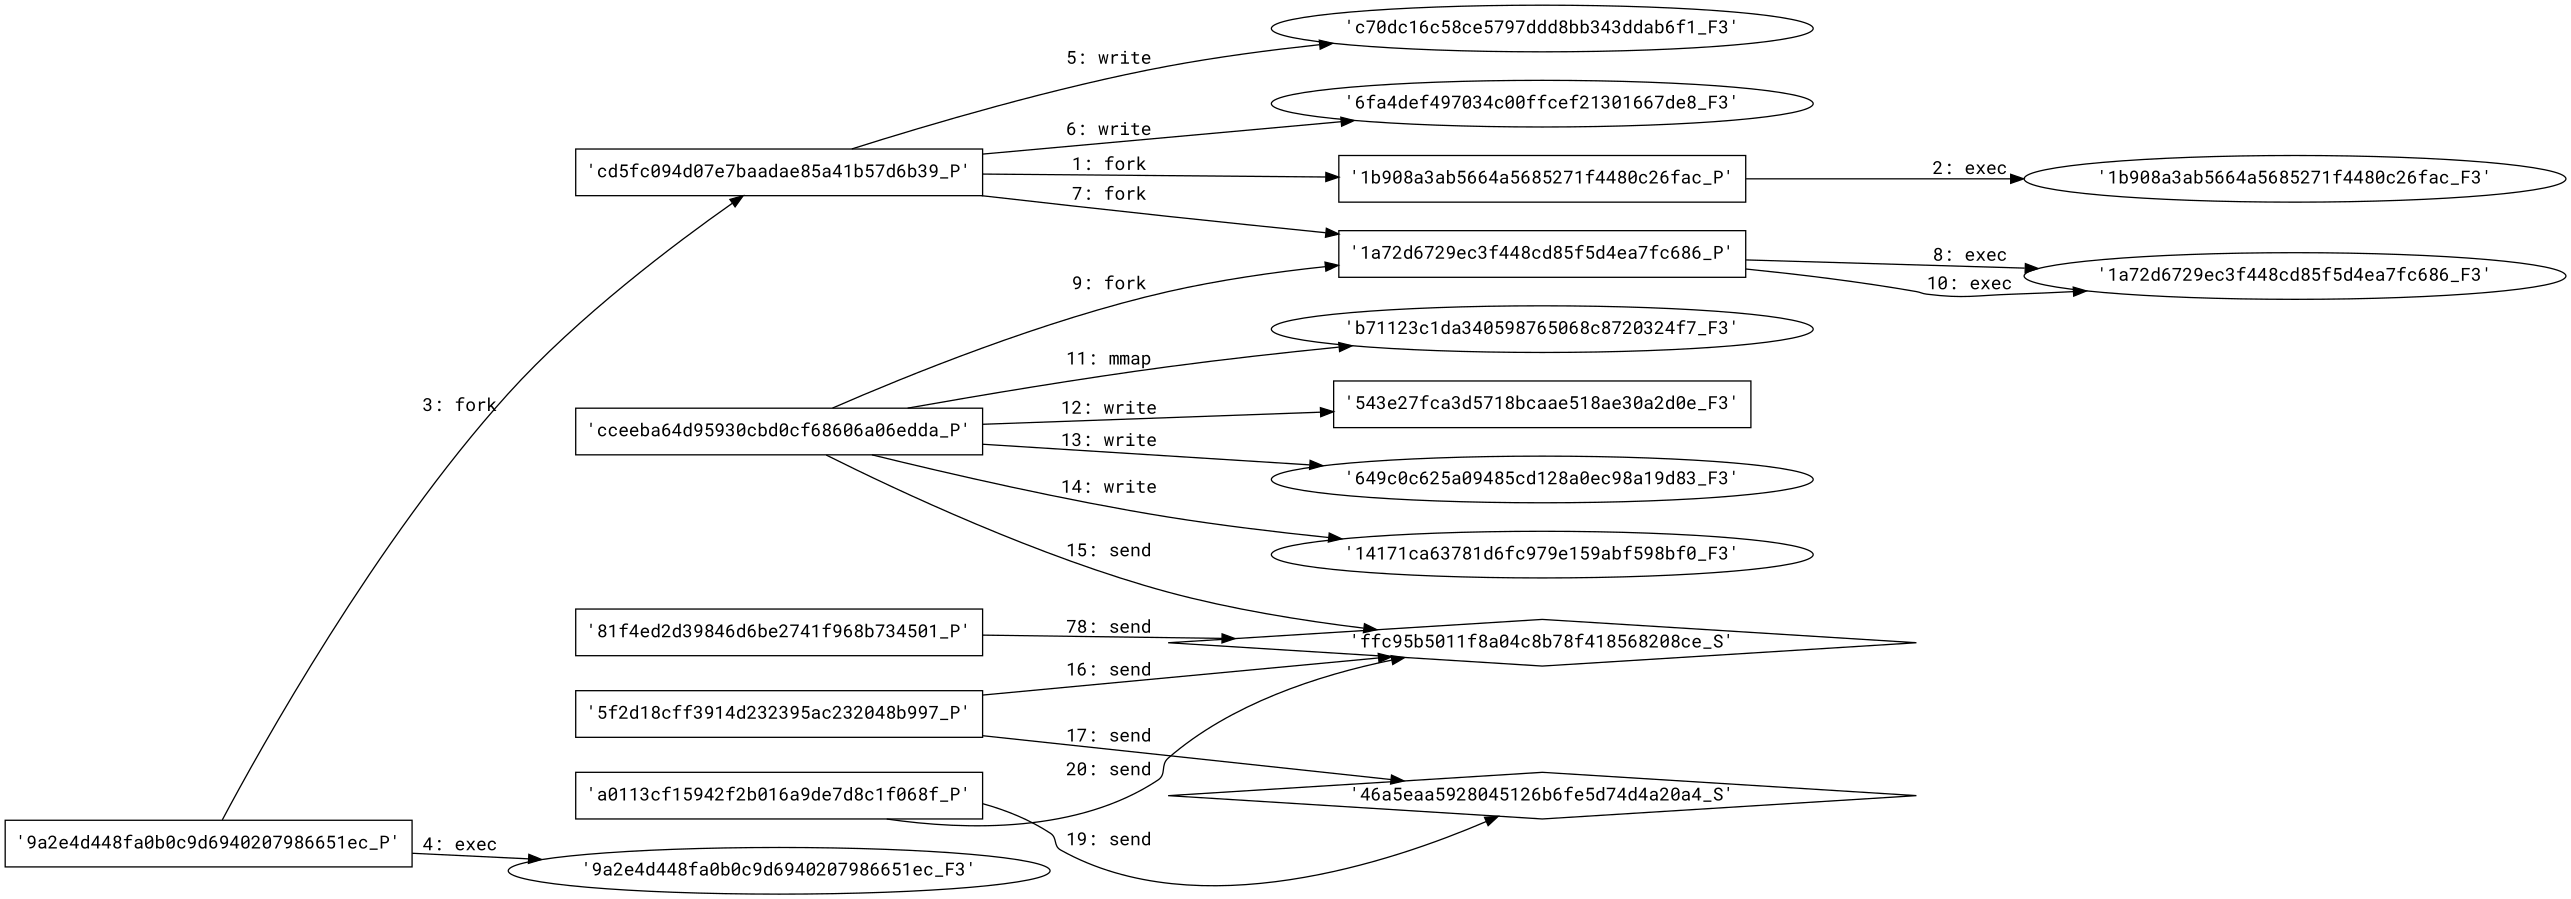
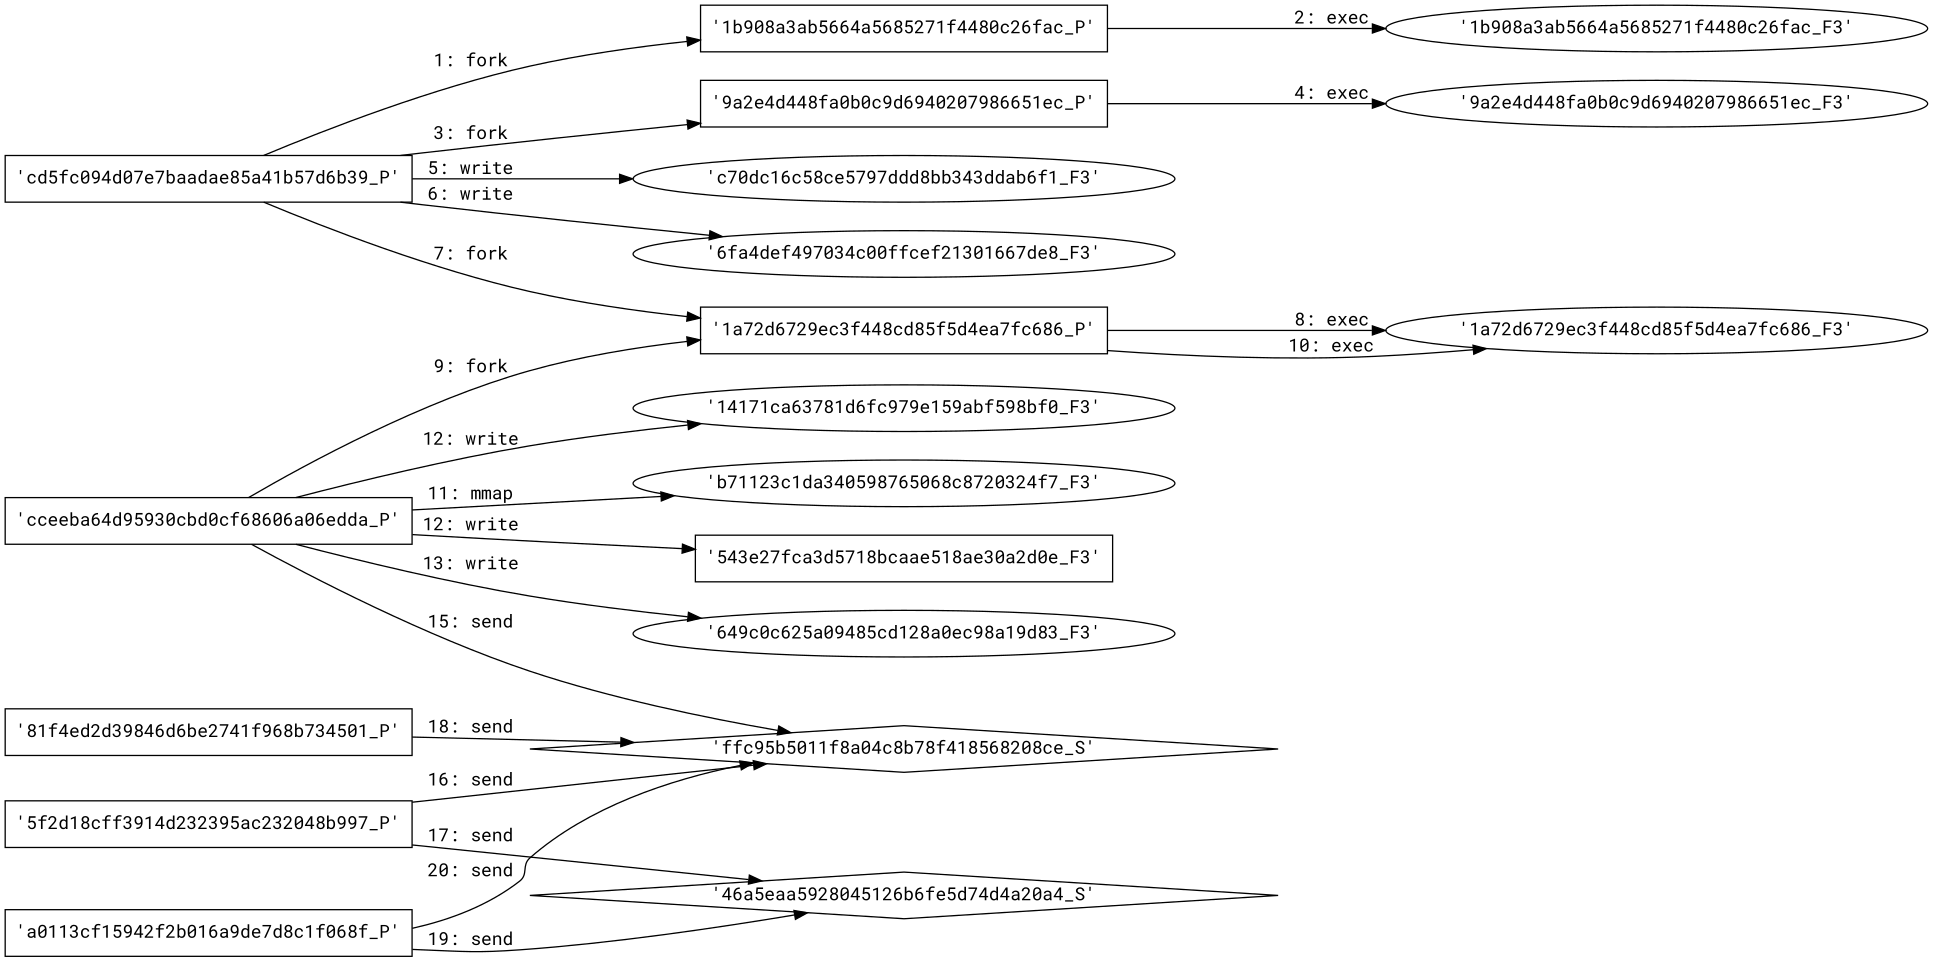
edge "'9a2e4d448fa0b0c9d6940207986651ec_P'" -> "'cd5fc094d07e7baadae85a41b57d6b39_P'": reversed
edge "'cceeba64d95930cbd0cf68606a06edda_P'" -> "'14171ca63781d6fc979e159abf598bf0_F3'": label "14: write" -> "12: write"
edge "'81f4ed2d39846d6be2741f968b734501_P'" -> "'ffc95b5011f8a04c8b78f418568208ce_S'": label "78: send" -> "18: send"
